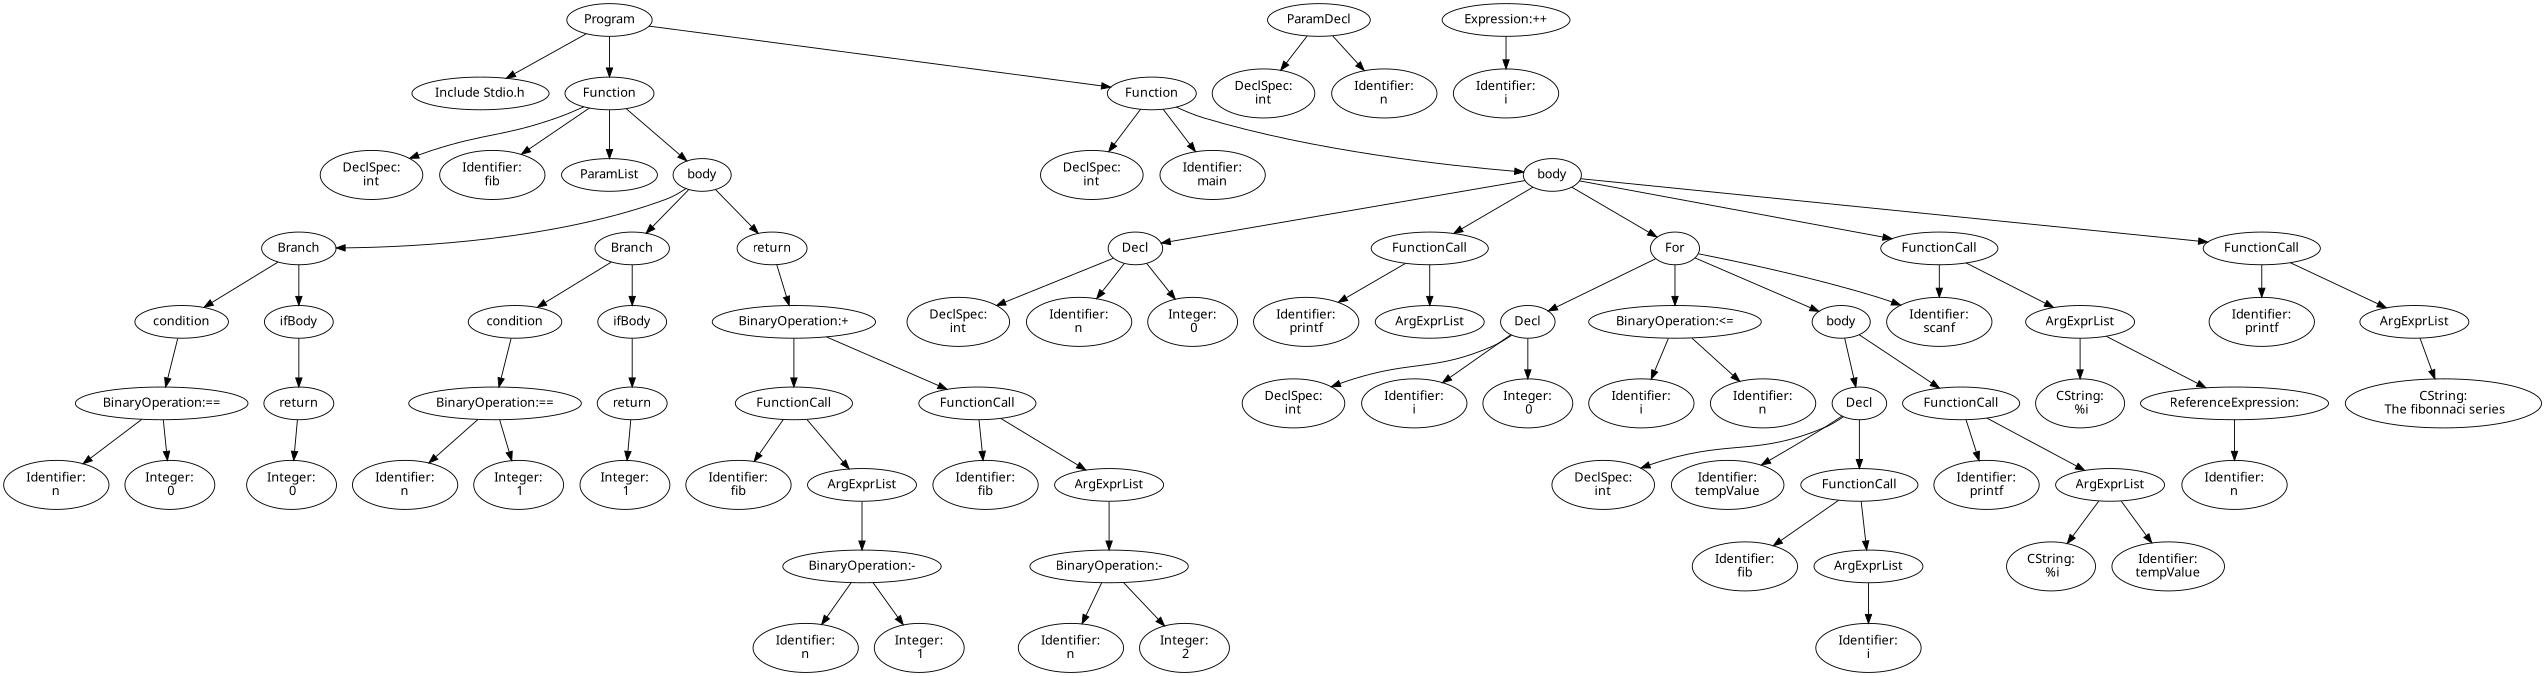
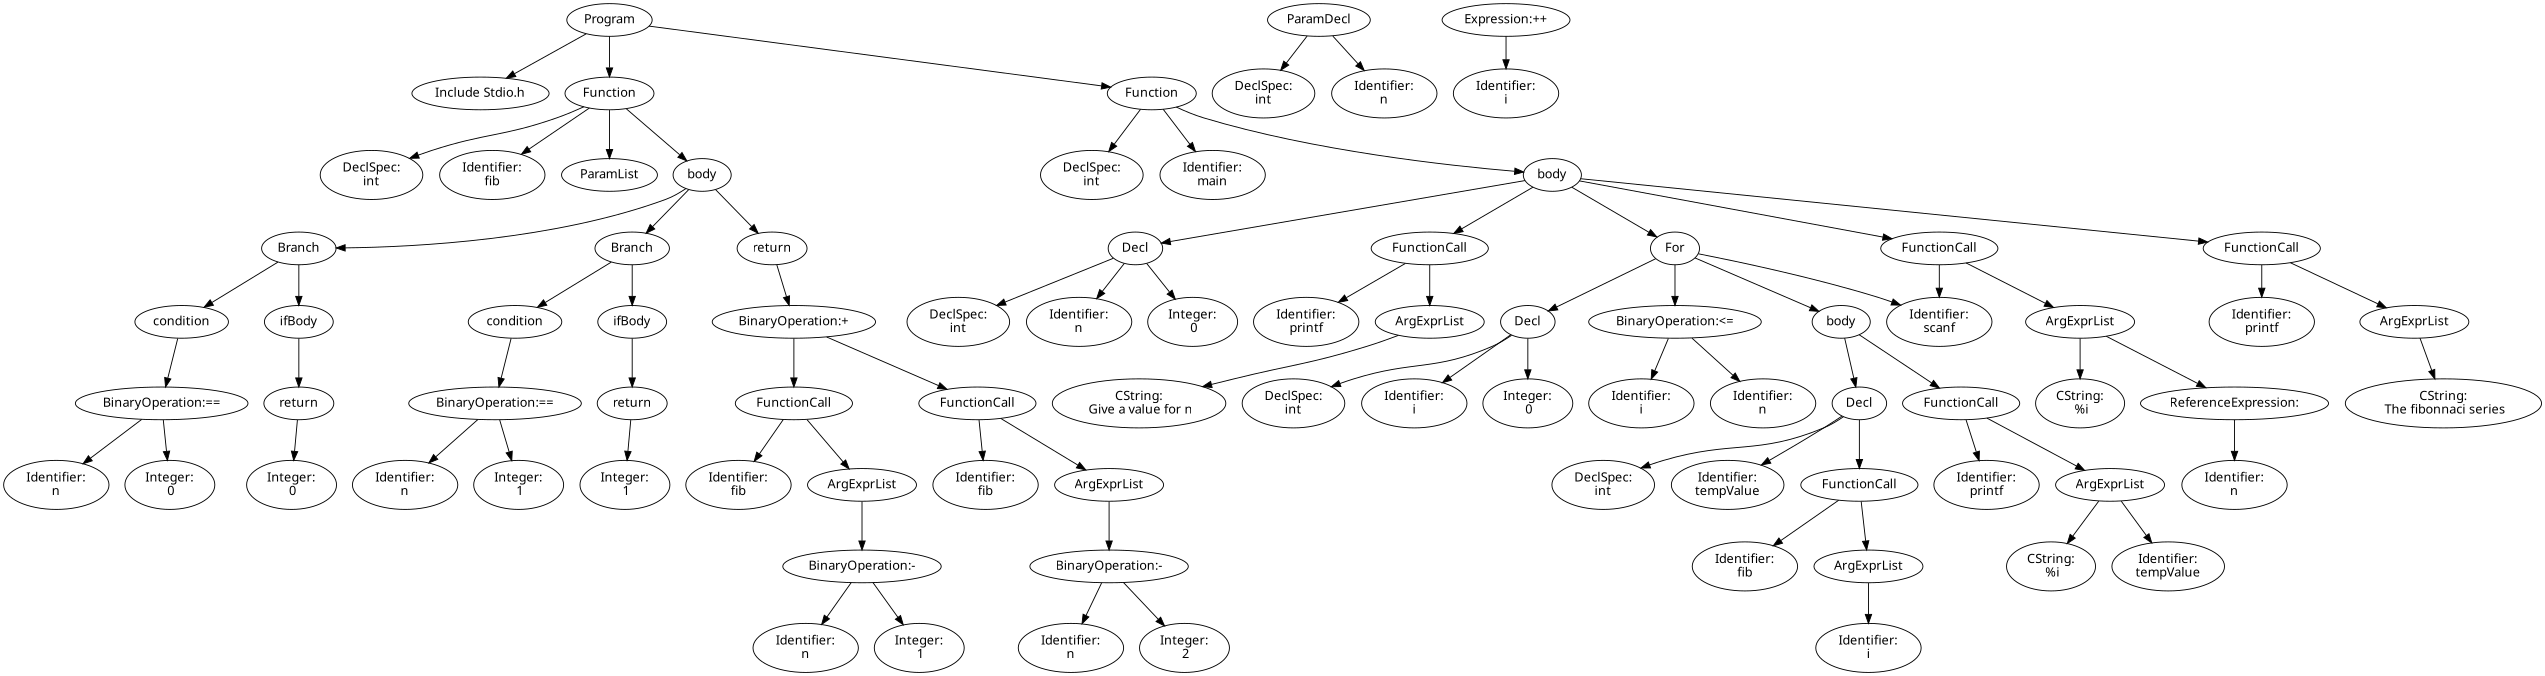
node "CString: Give a value for n": added
